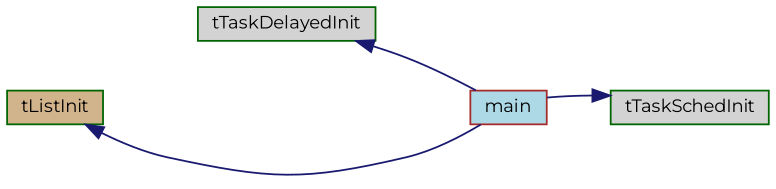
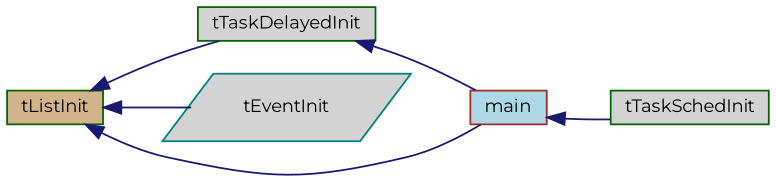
edge "tTaskDelayedInit" -> "tListInit": added
edge "main" -> "tTaskSchedInit": reversed
node "tEventInit": added
